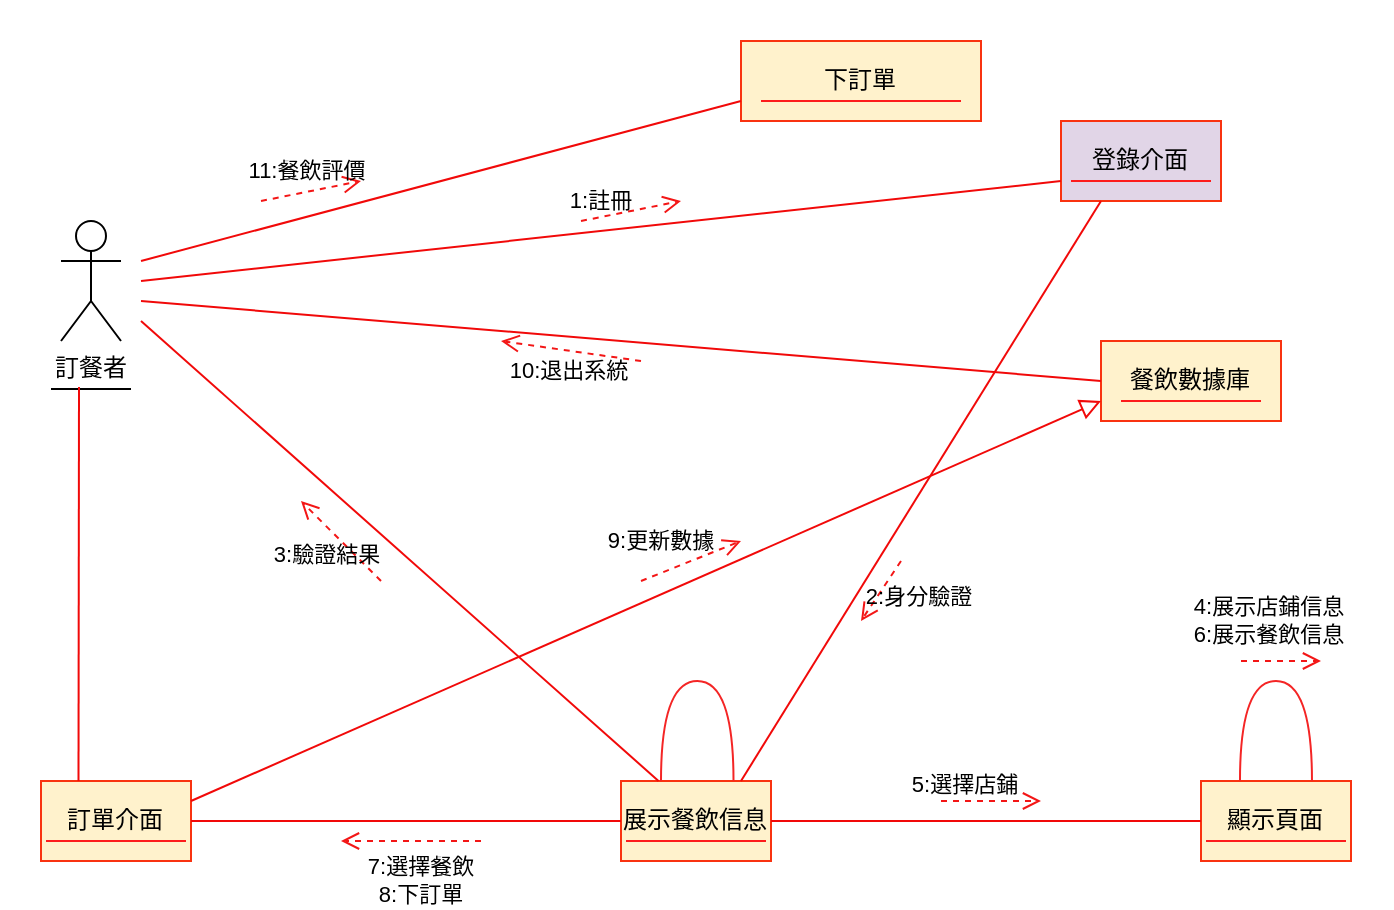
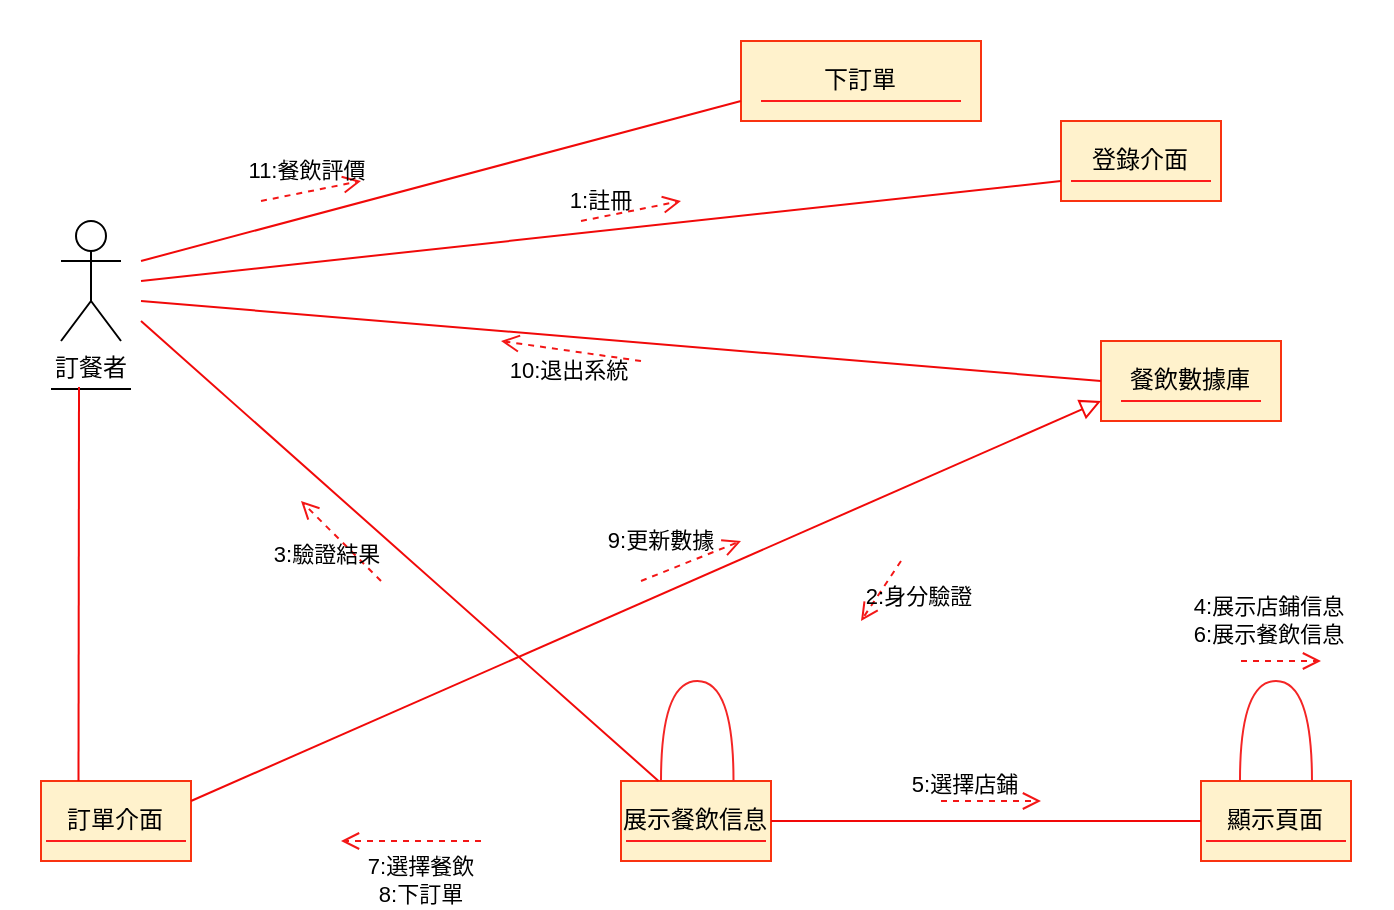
node "登錄介面": fillcolor #e1d5e7 -> #fff2cc
edge "登錄介面" -- "展示餐飲信息": removed
edge "訂單介面" -- "展示餐飲信息": removed
